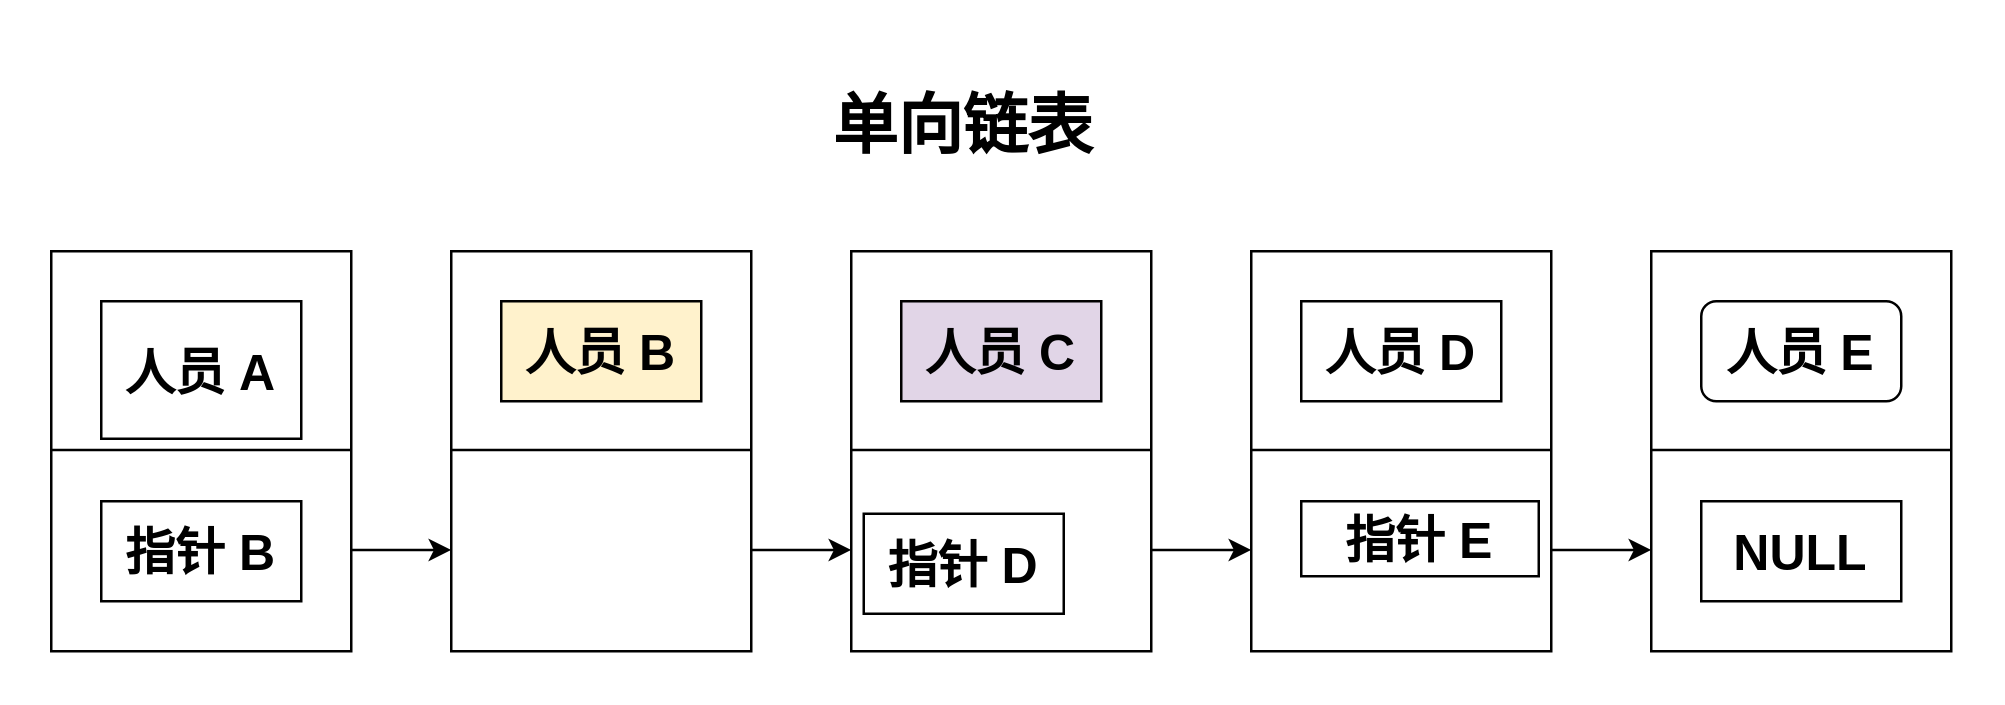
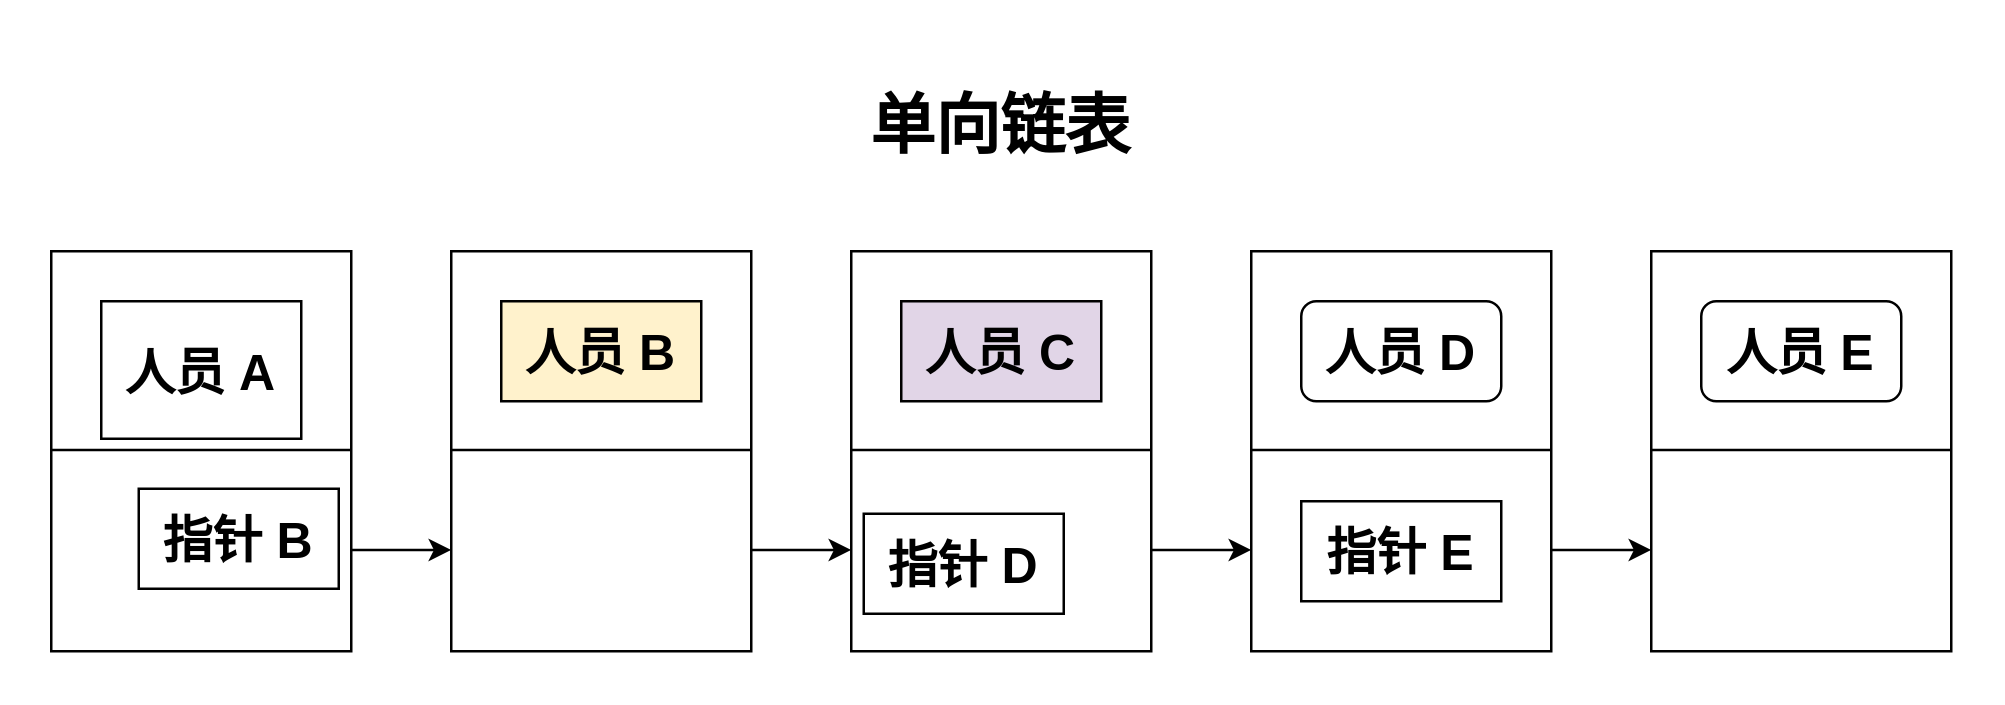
node "单向链表": moved (964, 126) -> (1001, 126)
node "人员 D": shape rectangle -> rounded rectangle
node "指针 E": size 238x75 -> 200x100
node "指针 B": moved (201, 551) -> (239, 539)
node "NULL": removed
